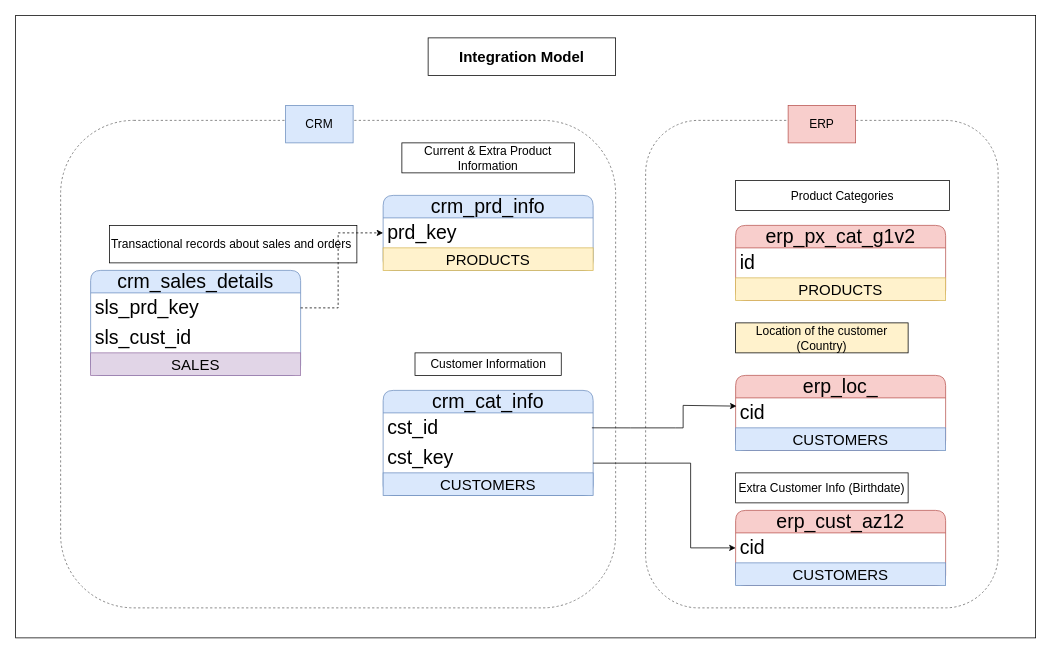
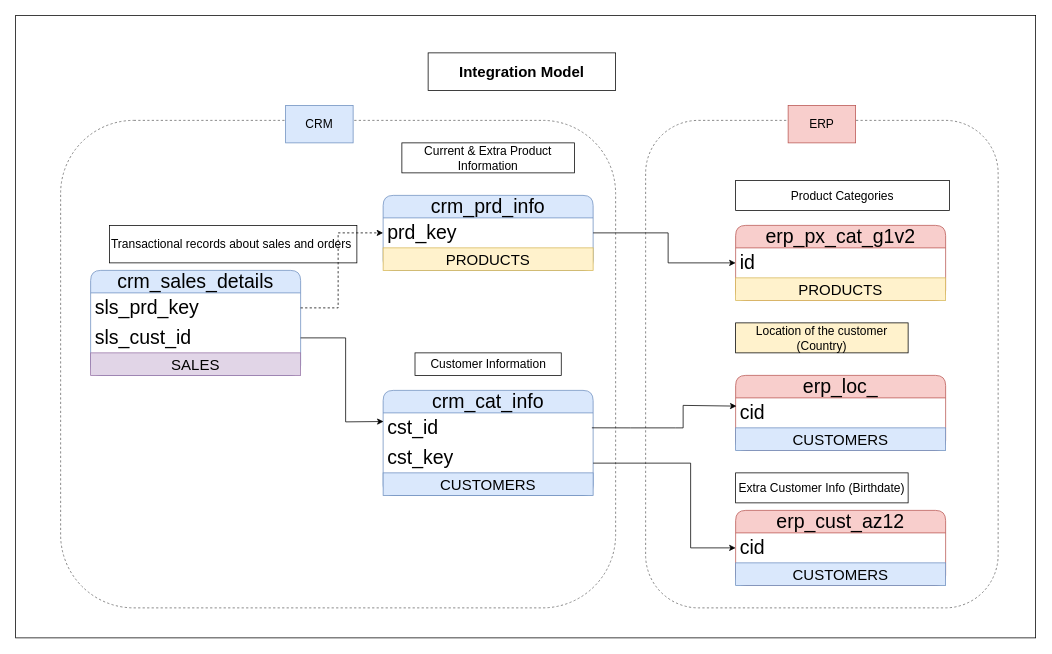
node "Integration Model": moved (522, 57) -> (522, 72)
edge "prd_key" -> "id": added
edge "sls_cust_id" -> "cst_id": added
